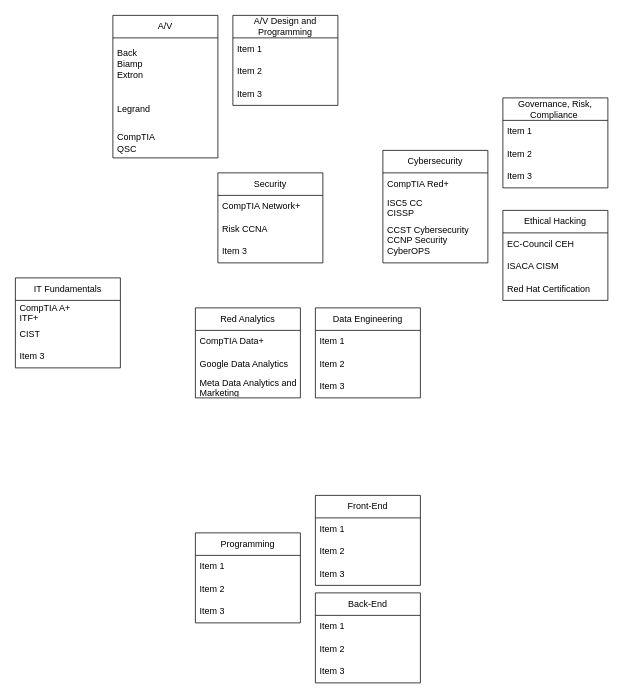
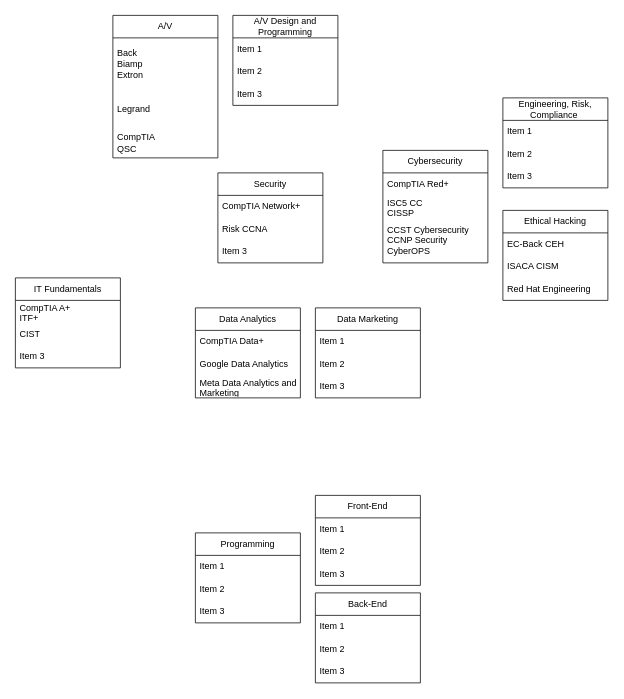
node "Governance, Risk, Compliance": label "Governance, Risk, Compliance" -> "Engineering, Risk, Compliance"
node "EC-Council CEH": label "EC-Council CEH" -> "EC-Back CEH"
node "Red Hat Certification": label "Red Hat Certification" -> "Red Hat Engineering"
node "Red Analytics": label "Red Analytics" -> "Data Analytics"
node "Data Engineering": label "Data Engineering" -> "Data Marketing"
